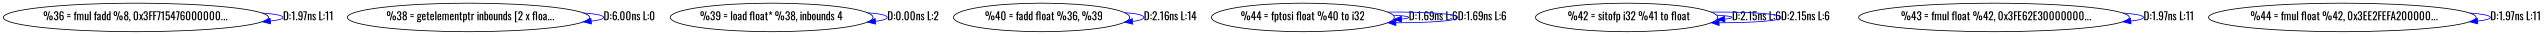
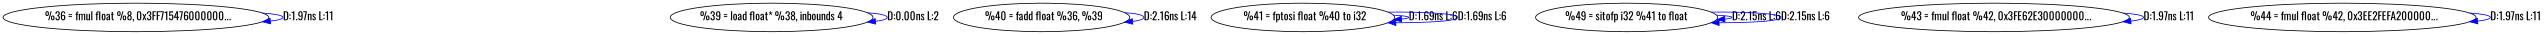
node "%36 = fmul fadd %8, 0x3FF715476000000...": label "%36 = fmul fadd %8, 0x3FF715476000000..." -> "%36 = fmul float %8, 0x3FF715476000000..."
node "%38 = getelementptr inbounds [2 x floa...": removed
node "%44 = fptosi float %40 to i32": label "%44 = fptosi float %40 to i32" -> "%41 = fptosi float %40 to i32"
node "%42 = sitofp i32 %41 to float": label "%42 = sitofp i32 %41 to float" -> "%49 = sitofp i32 %41 to float"
